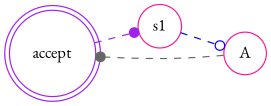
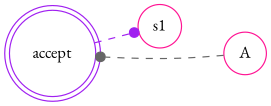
edge "s1" -> "A": removed
